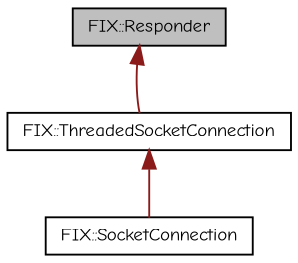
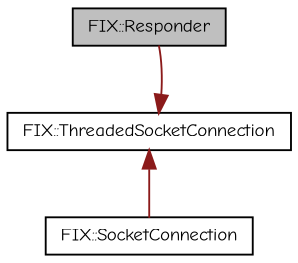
edge "FIX::ThreadedSocketConnection" -> "FIX::Responder": reversed
